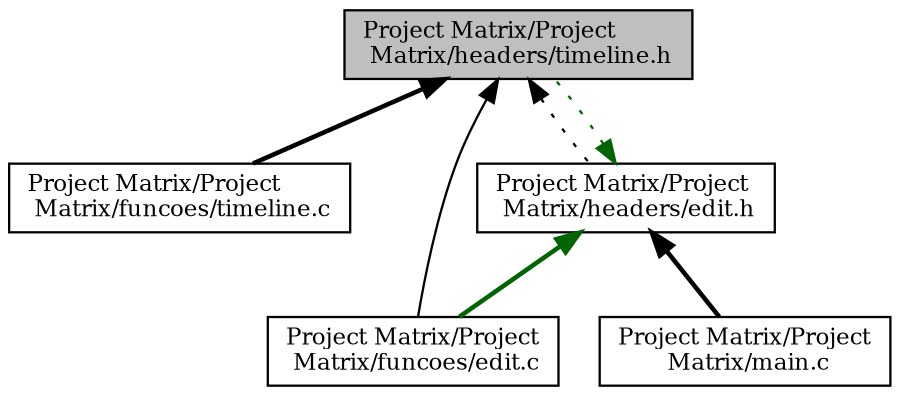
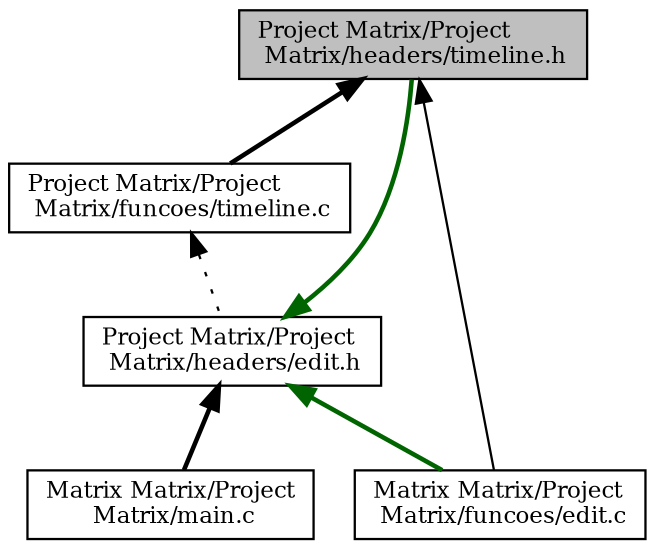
edge "Project Matrix/Project Matrix/headers/timeline.h" -> "Project Matrix/Project Matrix/headers/edit.h": style dotted -> bold
edge "Project Matrix/Project Matrix/headers/edit.h" -> "Project Matrix/Project Matrix/headers/timeline.h": now "Project Matrix/Project Matrix/headers/edit.h" -> "Project Matrix/Project Matrix/funcoes/timeline.c"
node "Project Matrix/Project Matrix/funcoes/edit.c": label "Project Matrix/Project Matrix/funcoes/edit.c" -> "Matrix Matrix/Project Matrix/funcoes/edit.c"
node "Project Matrix/Project Matrix/main.c": label "Project Matrix/Project Matrix/main.c" -> "Matrix Matrix/Project Matrix/main.c"
